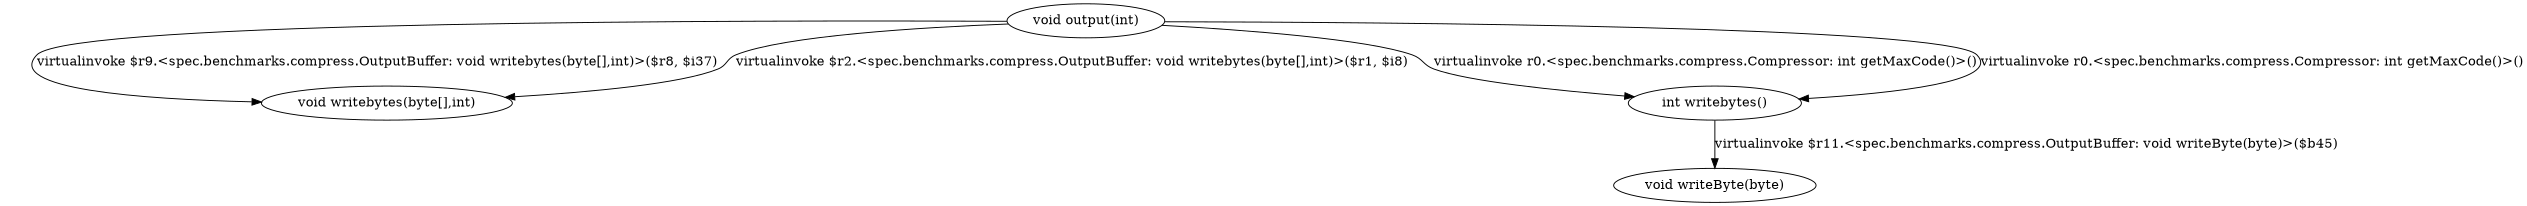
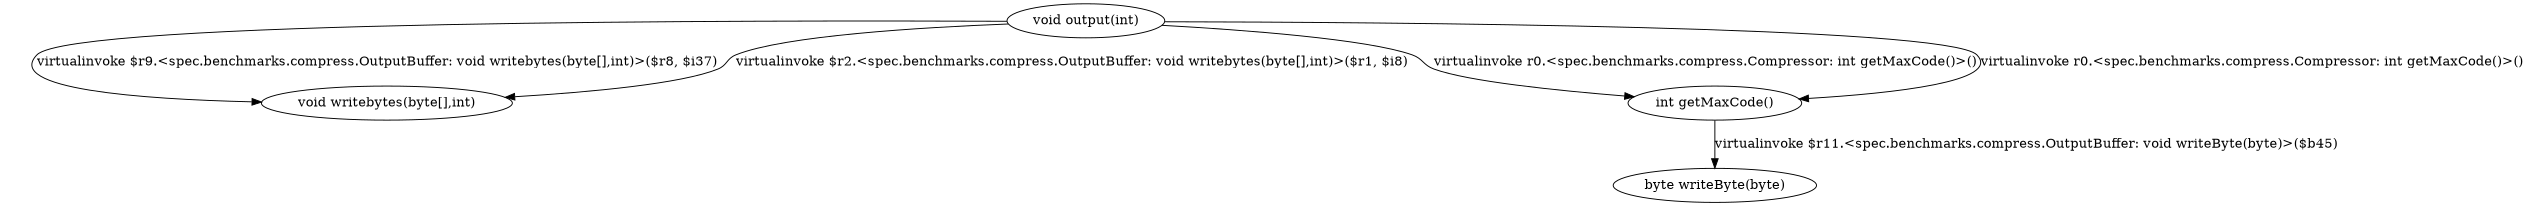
node "int writebytes()": label "int writebytes()" -> "int getMaxCode()"
node "void writeByte(byte)": label "void writeByte(byte)" -> "byte writeByte(byte)"
